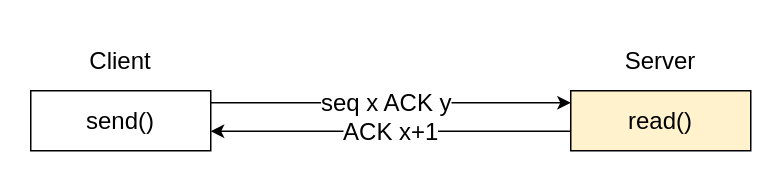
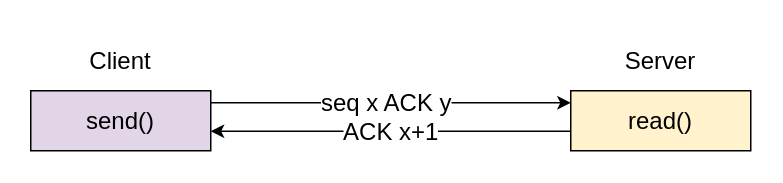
node "send()": fillcolor #ffffff -> #e1d5e7
